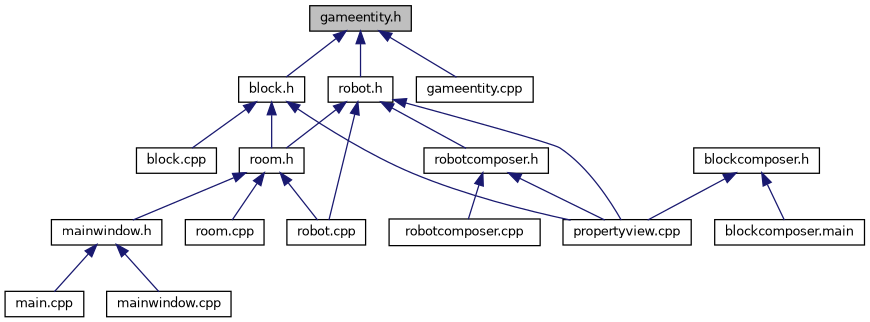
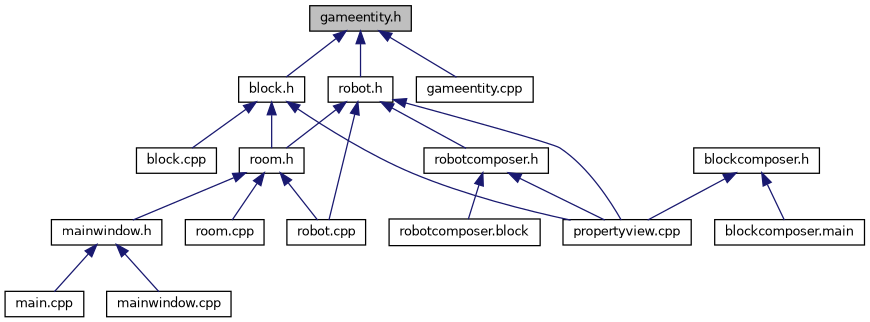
node "robotcomposer.cpp": label "robotcomposer.cpp" -> "robotcomposer.block"
